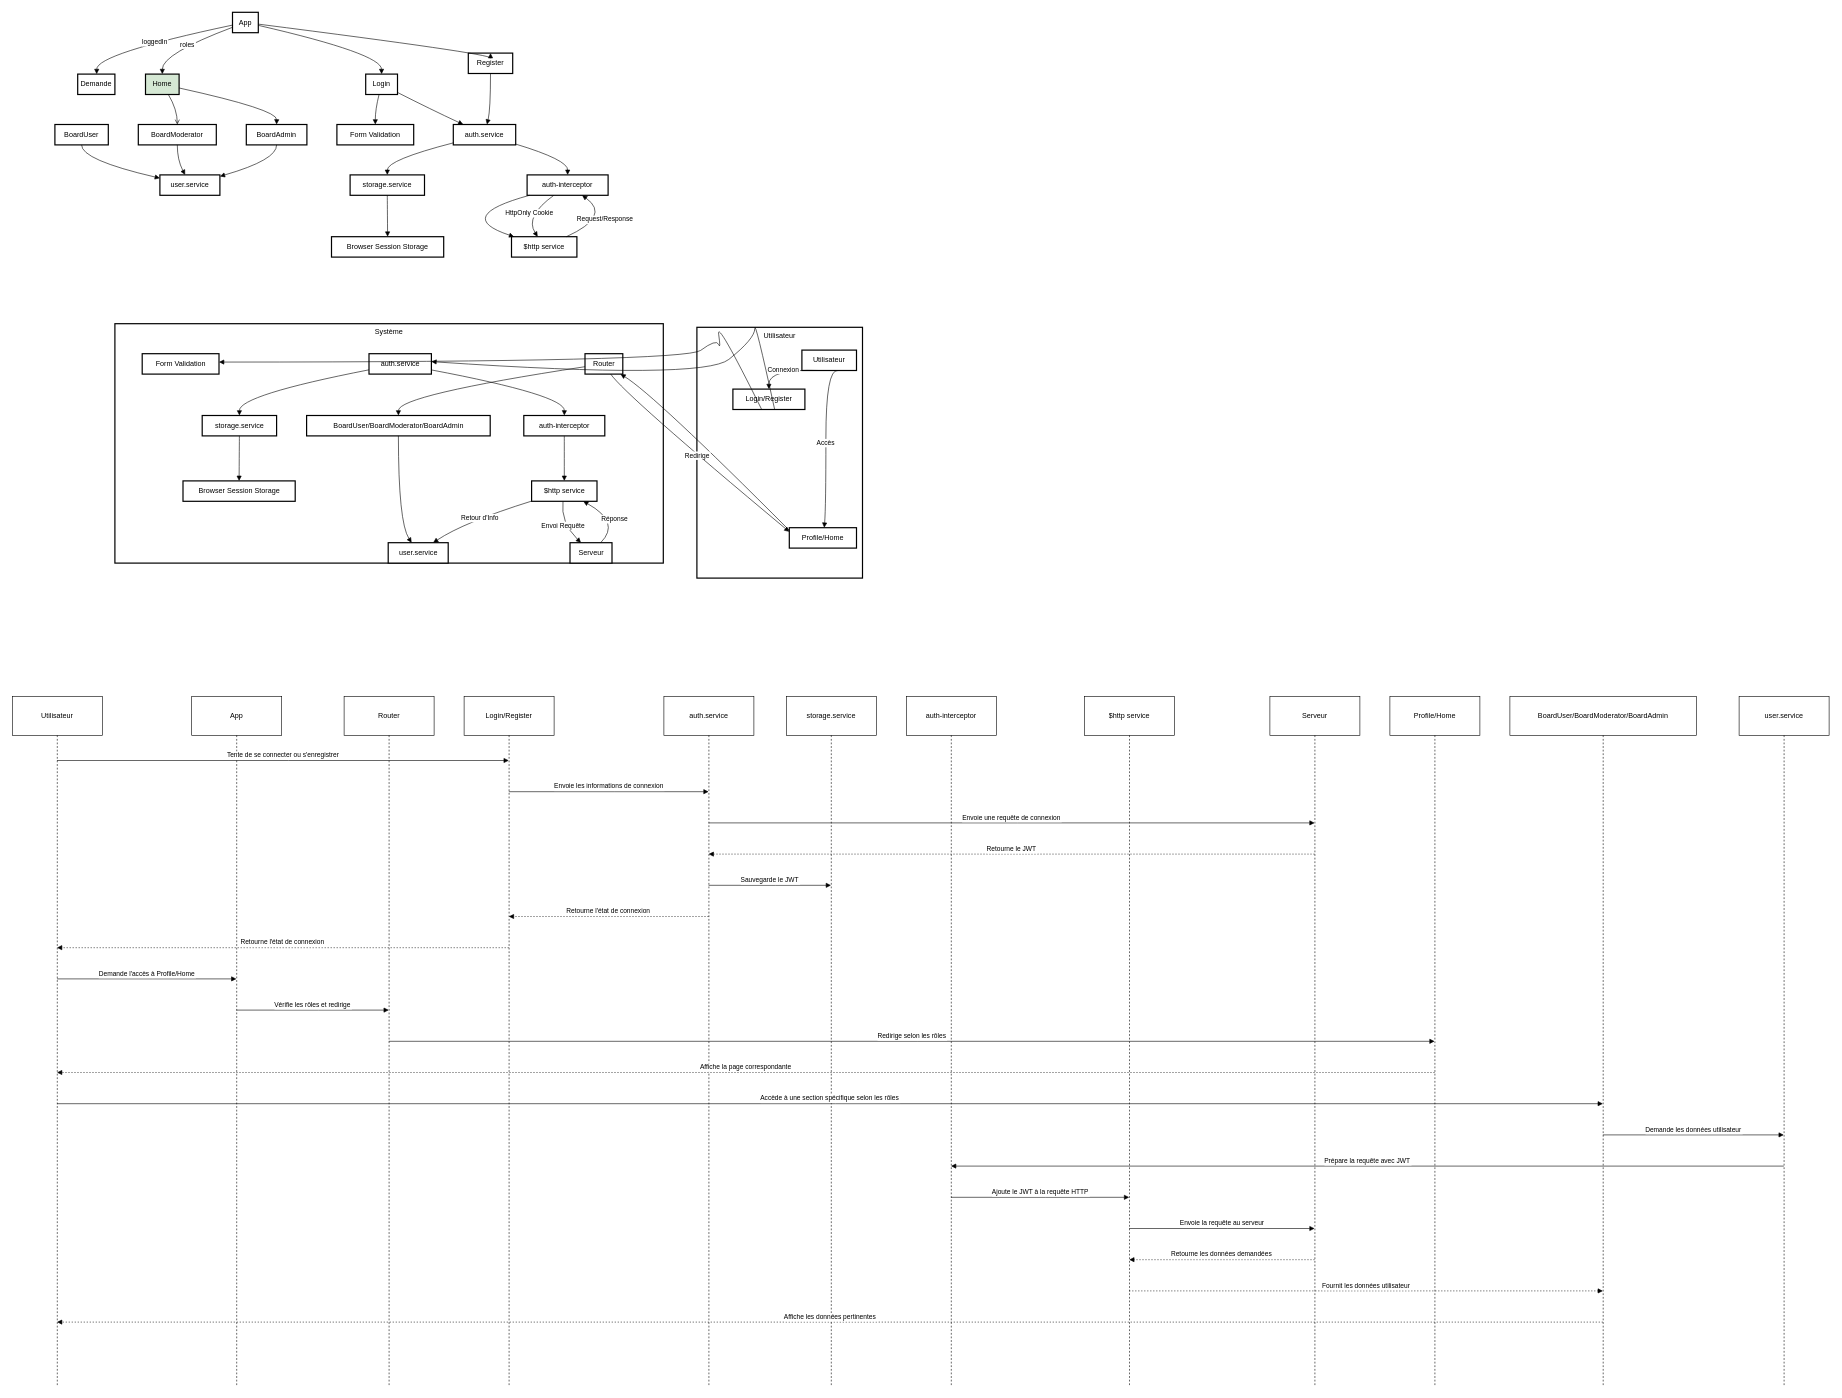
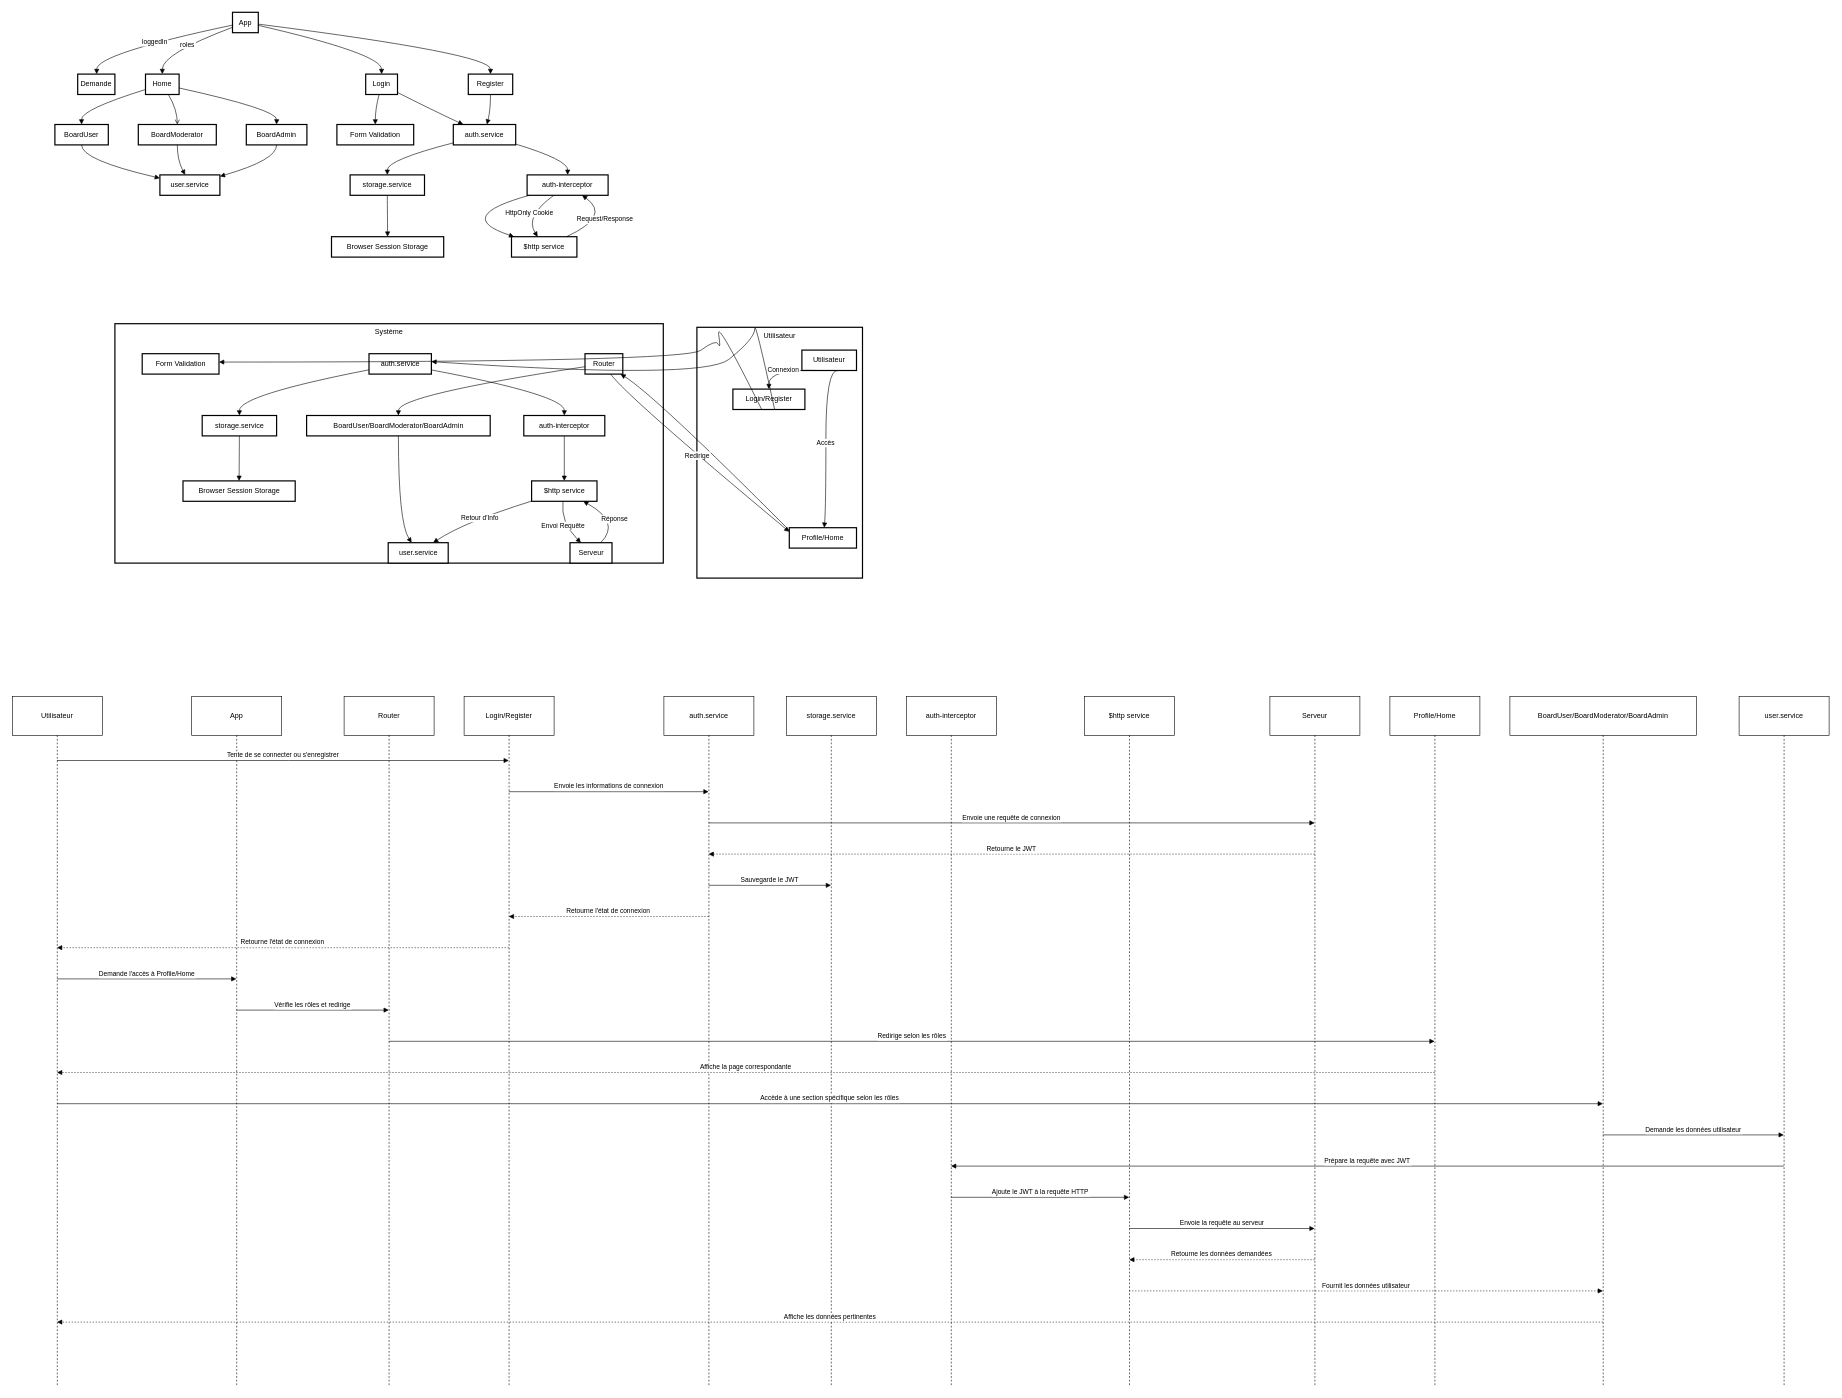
node "Register": moved (491, 63) -> (491, 84)
node "Home": fillcolor #d5e8d4 -> #ffffff
edge "Home" -> "BoardUser": added
